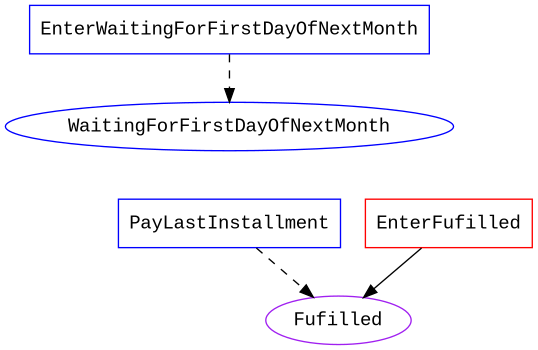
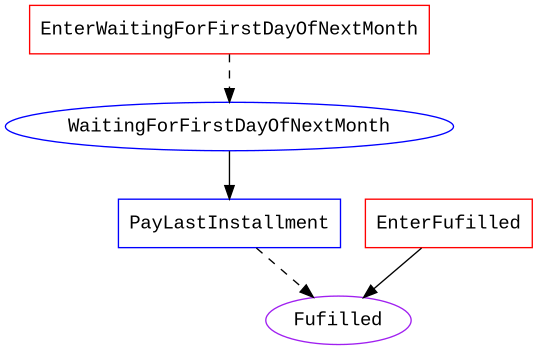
node "EnterWaitingForFirstDayOfNextMonth": color blue -> red
edge "WaitingForFirstDayOfNextMonth" -> "PayLastInstallment": added
